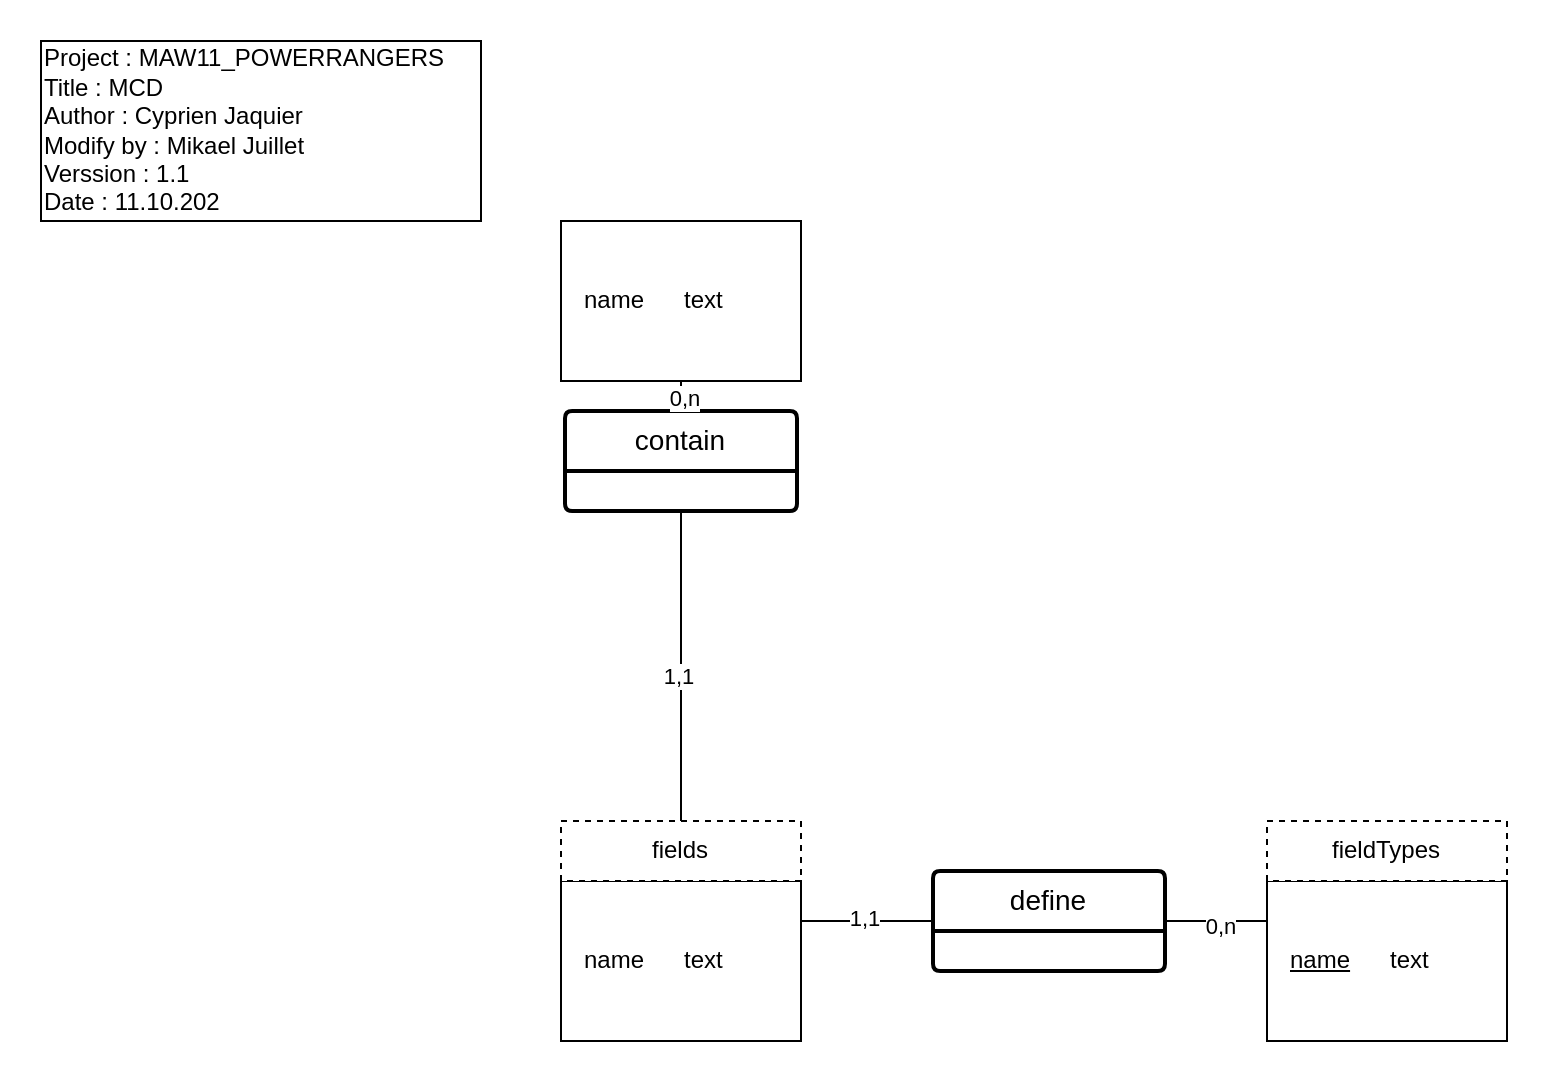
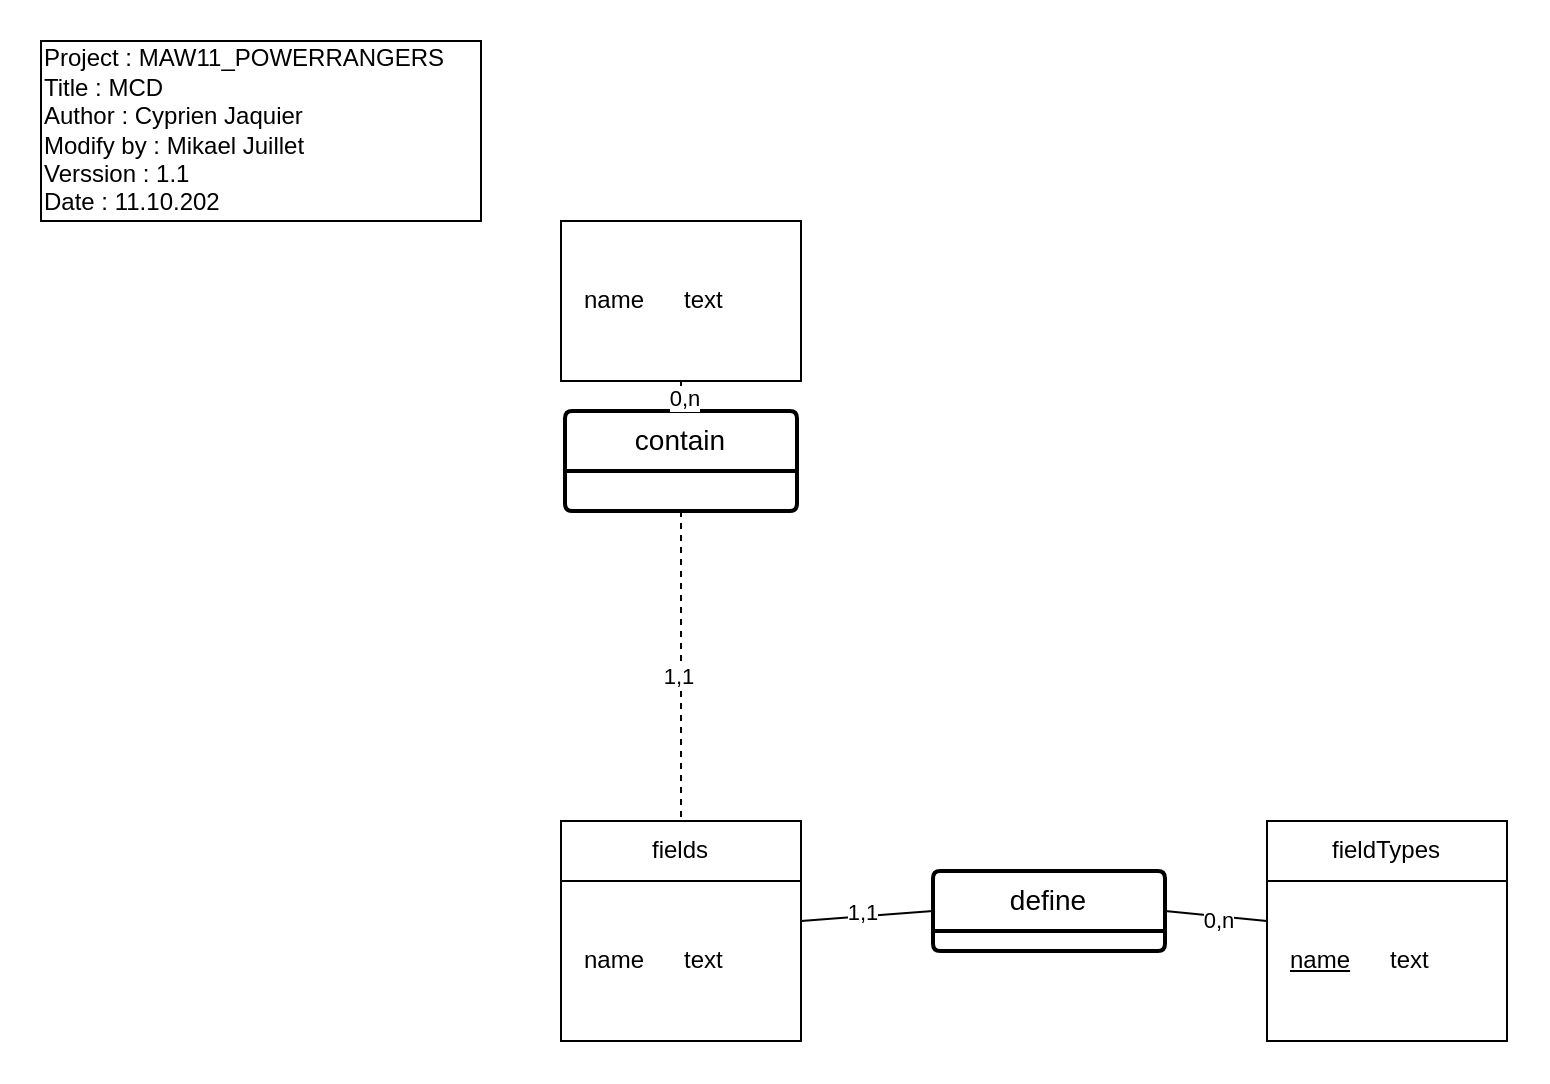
edge "contain" -- "fields": style solid -> dashed
node "fields": style dashed -> solid
node "fieldTypes": style dashed -> solid
node "define": size 232x100 -> 232x80
